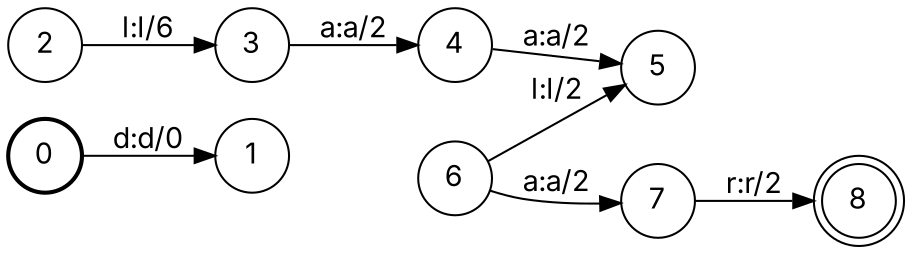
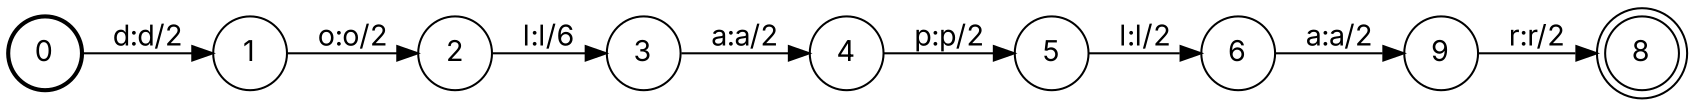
edge "4" -> "5": label "a:a/2" -> "p:p/2"
edge "1" -> "2": added, label "o:o/2"
edge "6" -> "5": reversed
edge "0" -> "1": label "d:d/0" -> "d:d/2"
node "7": label "7" -> "9"
